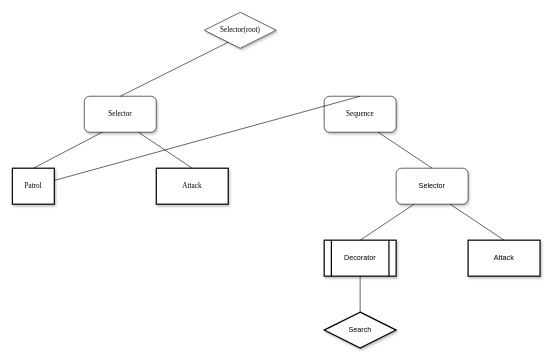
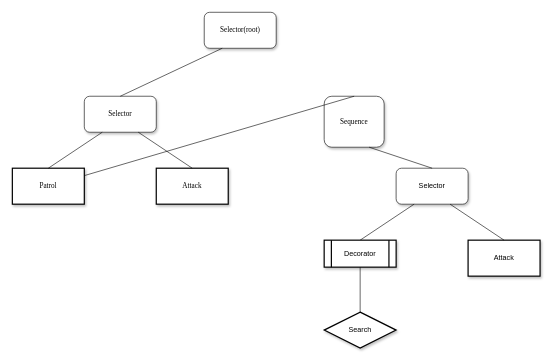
node "Selector(root)": shape diamond -> rounded rectangle
node "Sequence": size 72x36 -> 60x51
node "Patrol": size 42x36 -> 72x36
node "Decorator": size 72x36 -> 72x27
